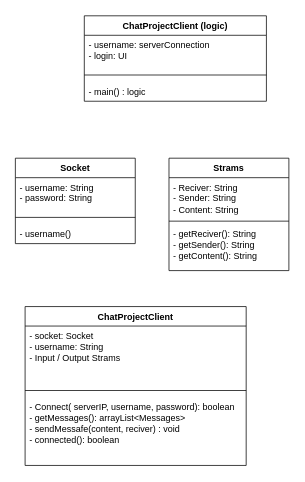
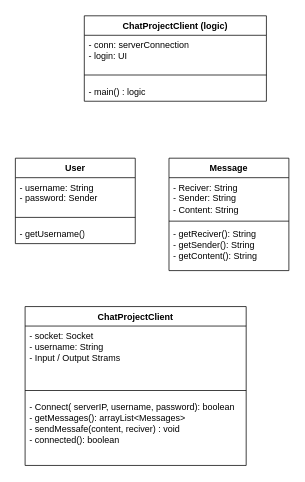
node "- username: serverConnection - login: UI": label "- username: serverConnection - login: UI" -> "- conn: serverConnection - login: UI"
node "Socket": label "Socket" -> "User"
node "Strams": label "Strams" -> "Message"
node "- username: String - password: String": label "- username: String - password: String" -> "- username: String - password: Sender"
node "- username()": label "- username()" -> "- getUsername()"
